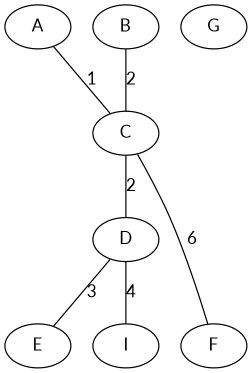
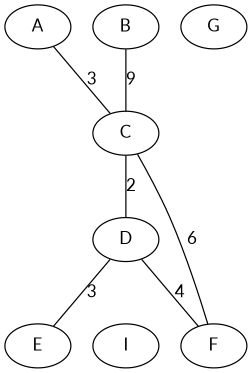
edge "A" -- "C": label "1" -> "3"
edge "B" -- "C": label "2" -> "9"
edge "D" -- "I": now "D" -- "F"
